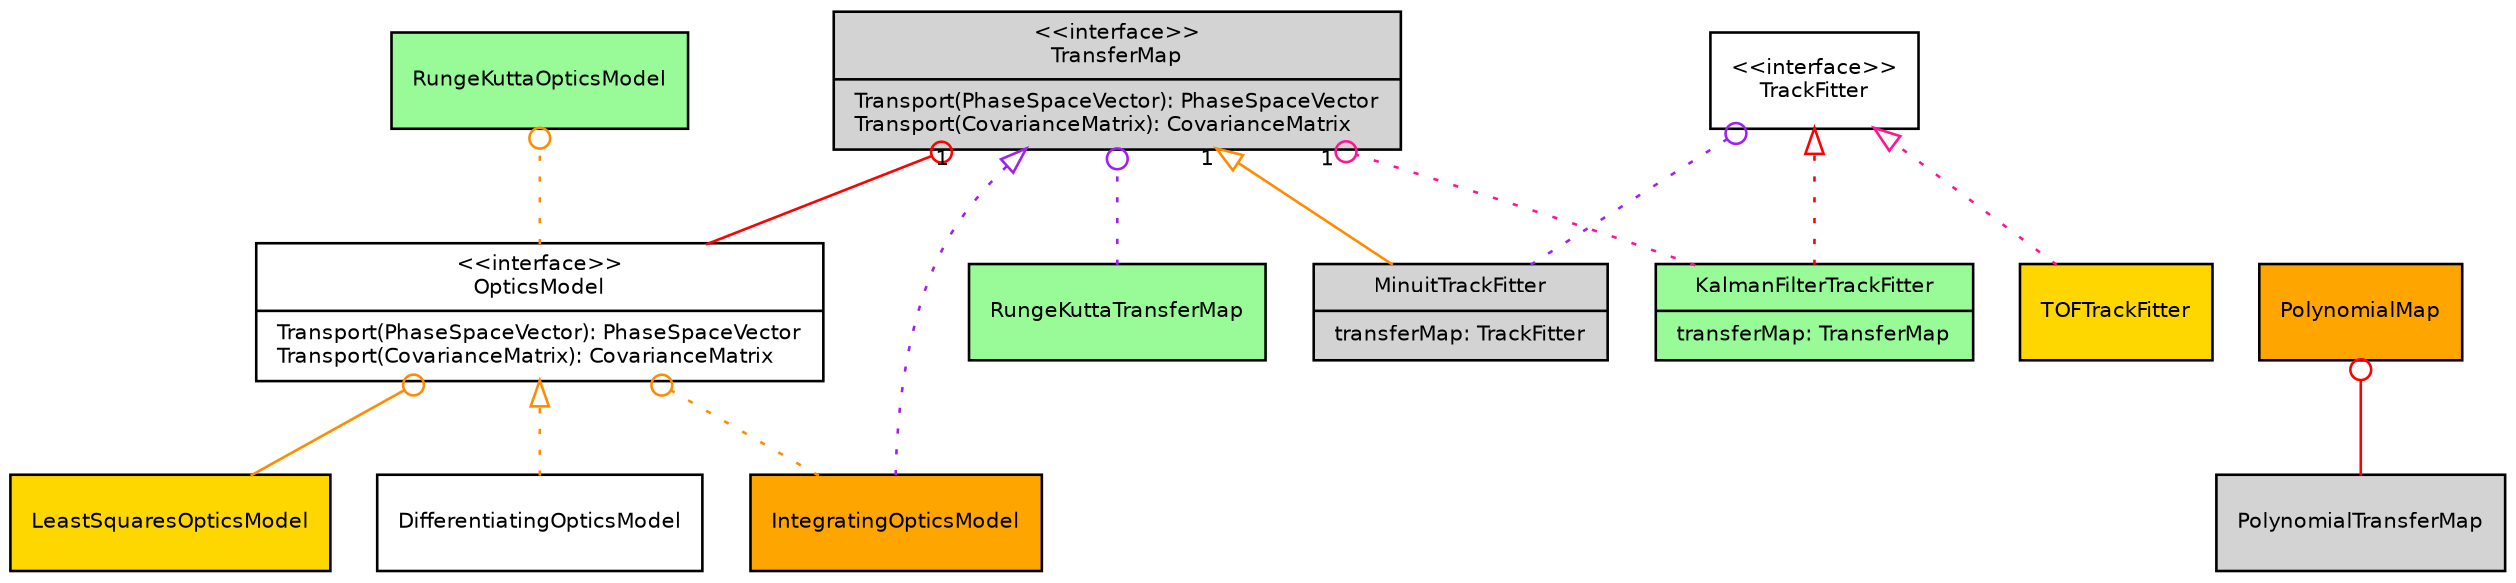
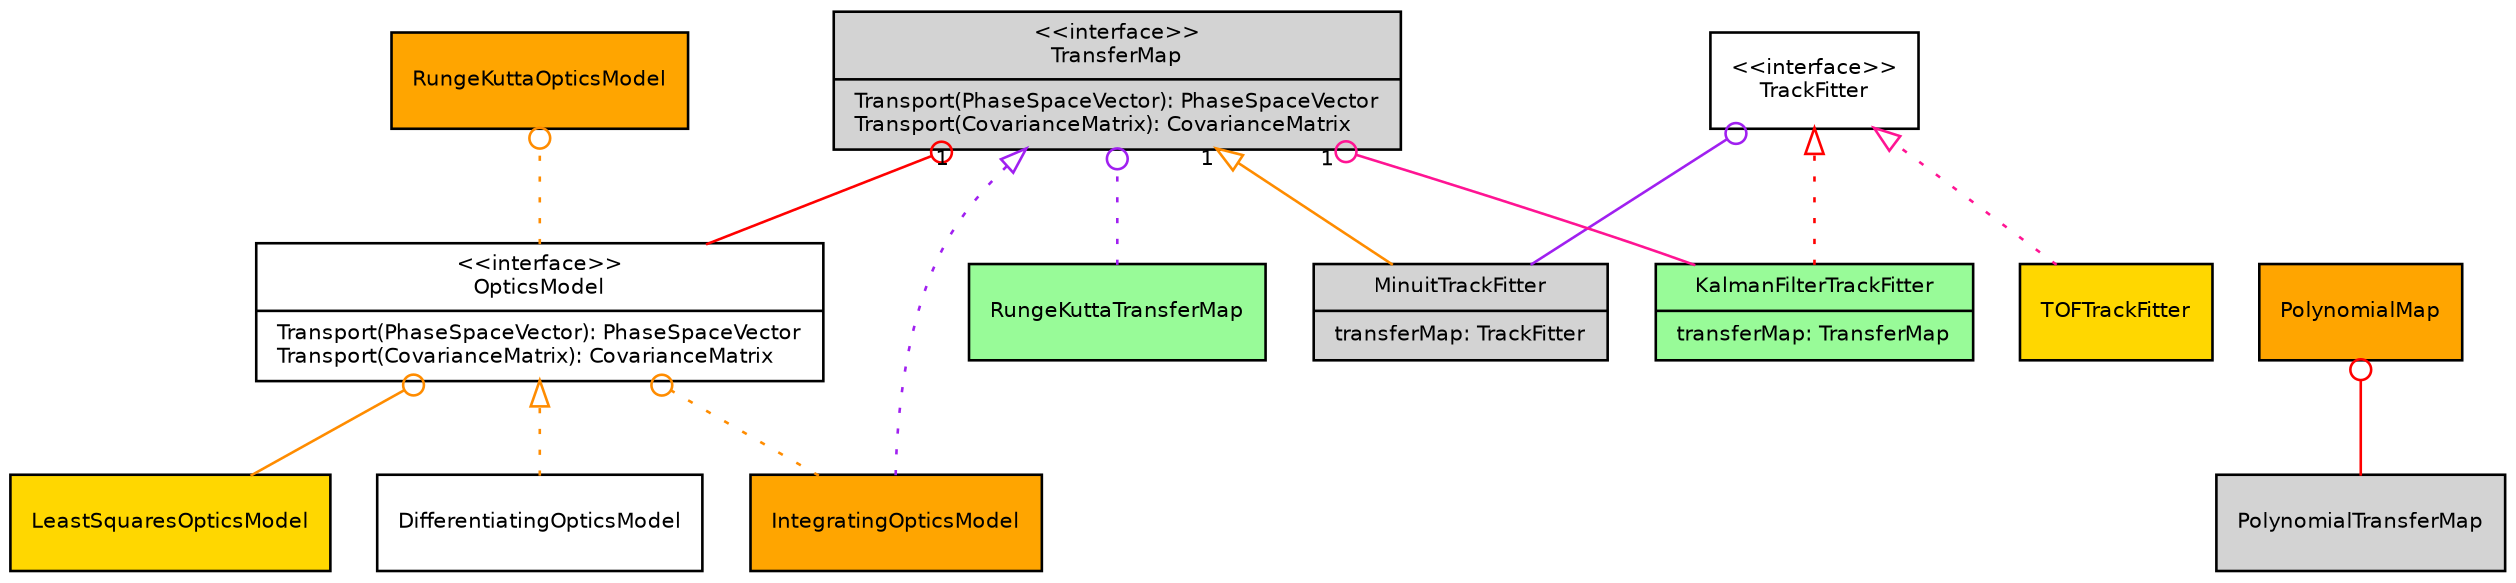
node "RungeKuttaOpticsModel": fillcolor palegreen -> orange
edge "MinuitTrackFitter" -> "TrackFitter": style dotted -> solid
edge "KalmanFilterTrackFitter" -> "TransferMap": style dotted -> solid
